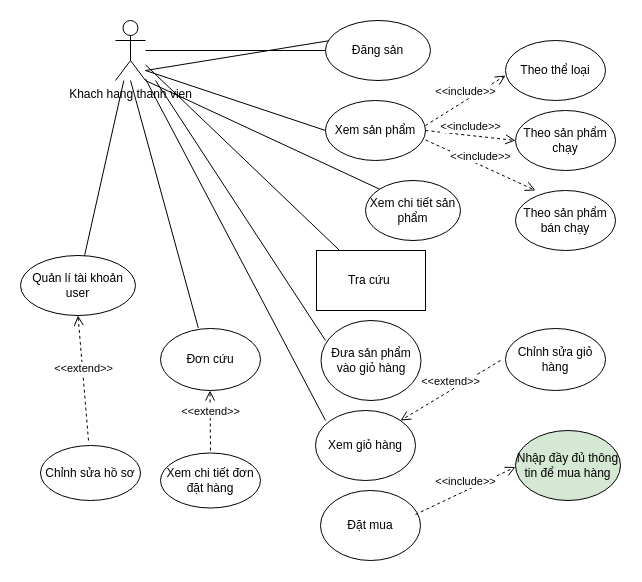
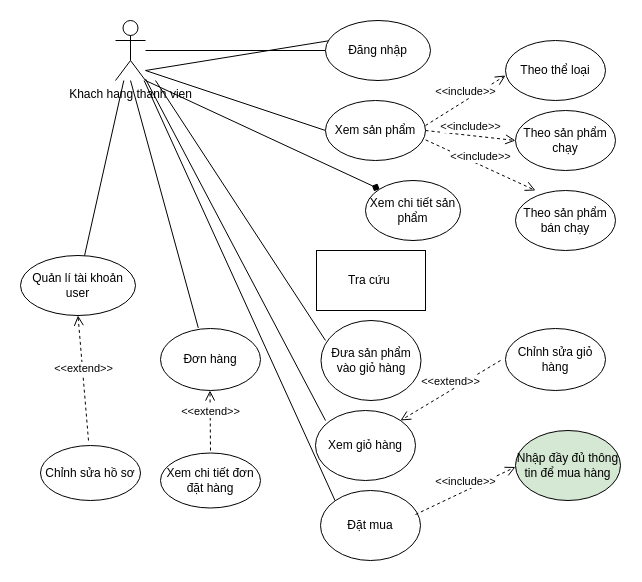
node "Đăng sản": label "Đăng sản" -> "Đăng nhập"
edge "Khach hang thanh vien" -- "Tra cứu": now "Khach hang thanh vien" -- "Đặt mua"
edge "Khach hang thanh vien" -- "Xem chi tiết sản phẩm": arrowhead none -> diamond
node "Đơn cứu": label "Đơn cứu" -> "Đơn hàng"
